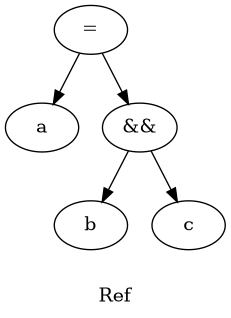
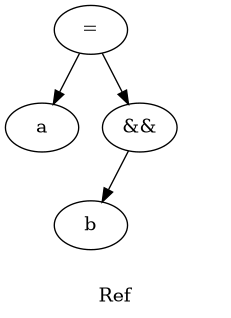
node "c": removed
